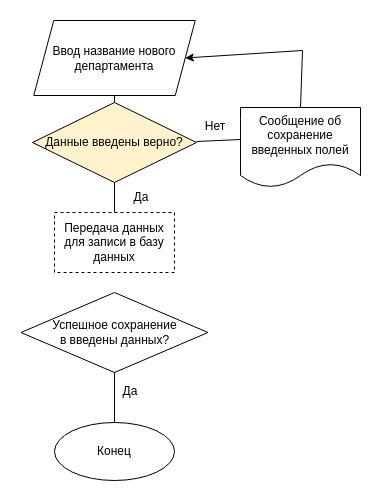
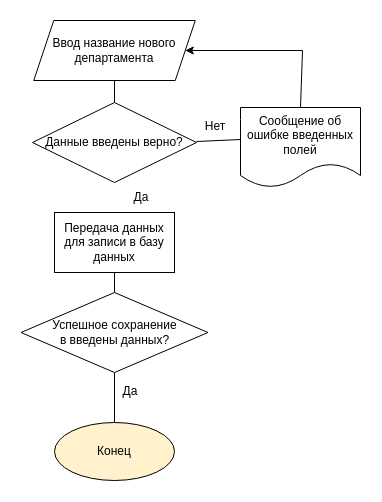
node "Ввод название нового департамента": size 162x75 -> 162x60
node "Сообщение об сохранение введенных полей": label "Сообщение об сохранение введенных полей" -> "Сообщение об ошибке введенных полей"
node "Данные введены верно?": fillcolor #fff2cc -> #ffffff
edge "Данные введены верно?" -- "Передача данных для записи в базу данных": removed
node "Передача данных для записи в базу данных": style dashed -> solid
edge "Передача данных для записи в базу данных" -- "Успешное сохранение в введены данных?": added
node "Конец": fillcolor #ffffff -> #fff2cc
